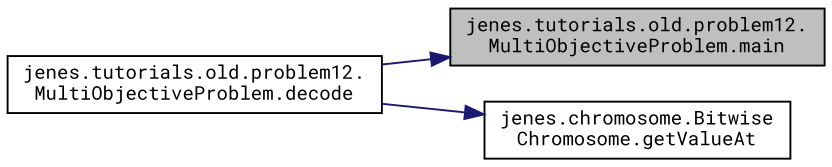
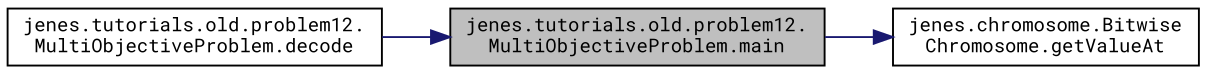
edge "jenes.tutorials.old.problem12. MultiObjectiveProblem.decode" -> "jenes.chromosome.Bitwise Chromosome.getValueAt": now "jenes.tutorials.old.problem12. MultiObjectiveProblem.main" -> "jenes.chromosome.Bitwise Chromosome.getValueAt"
